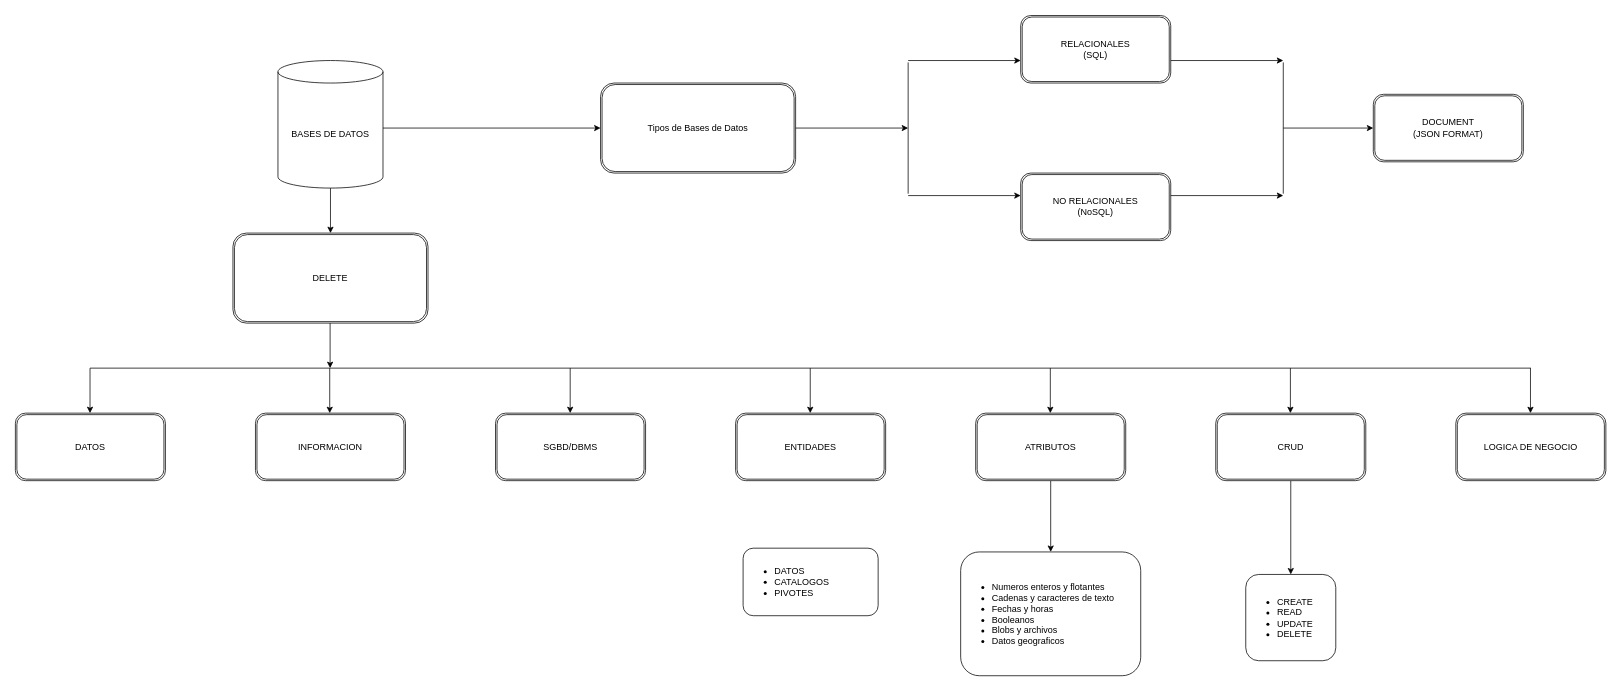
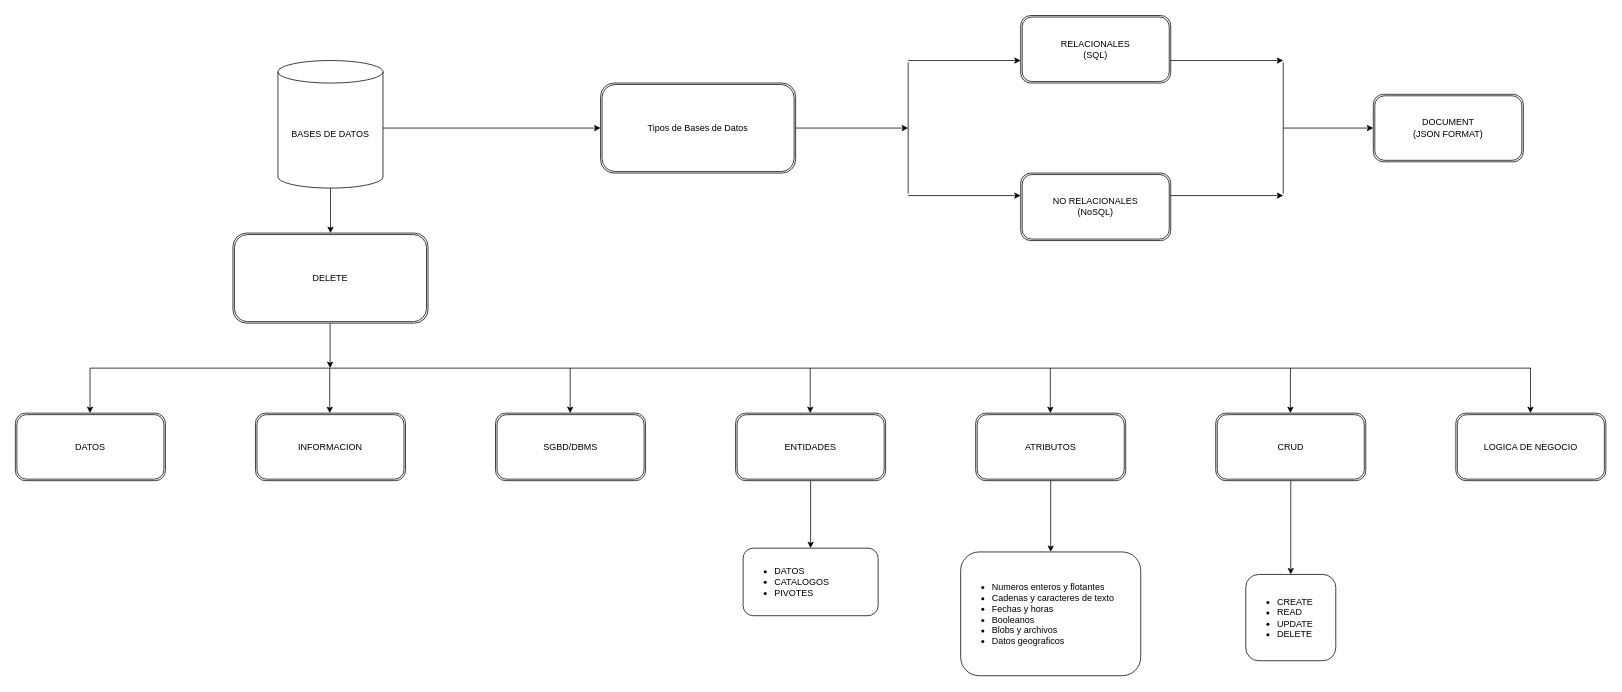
edge "ENTIDADES" -> "DATOS CATALOGOS PIVOTES": added
